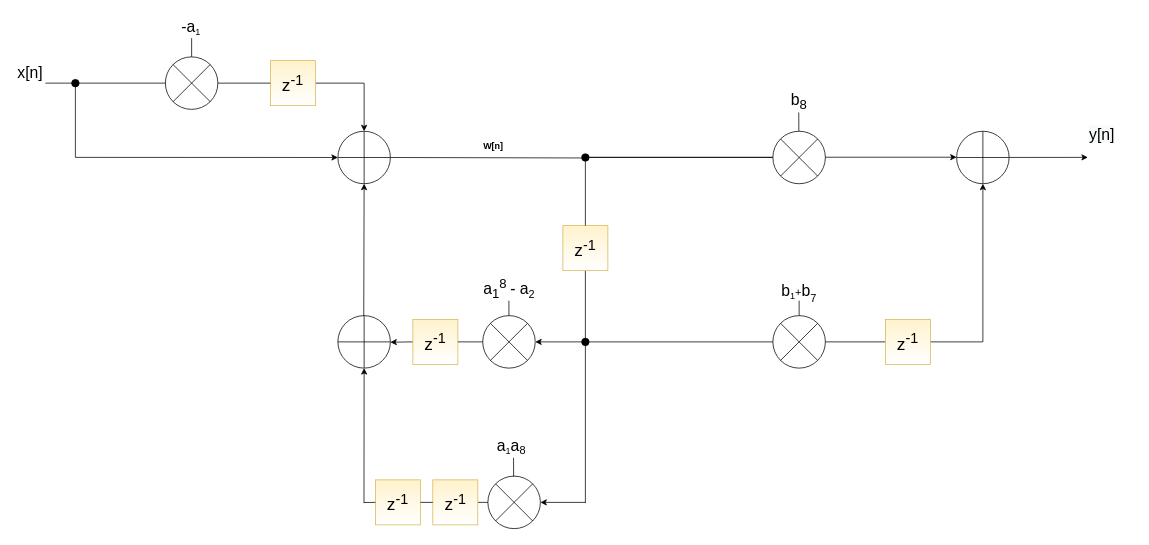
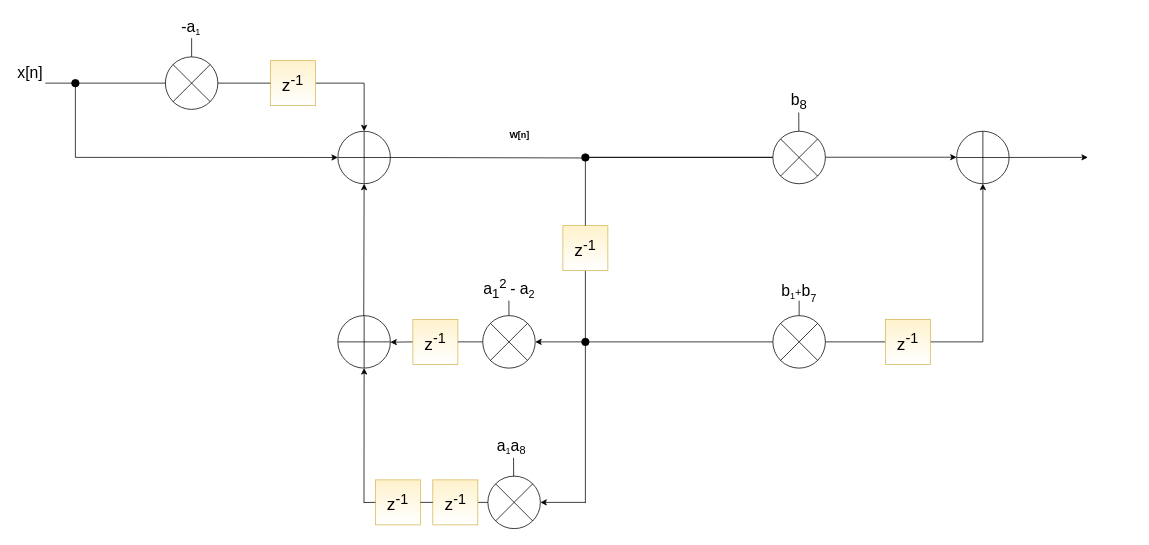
node "y[n]": removed
node "W[n]": moved (493, 146) -> (519, 135)
node "a18 - a2": label "a18 - a2" -> "a12 - a2"
